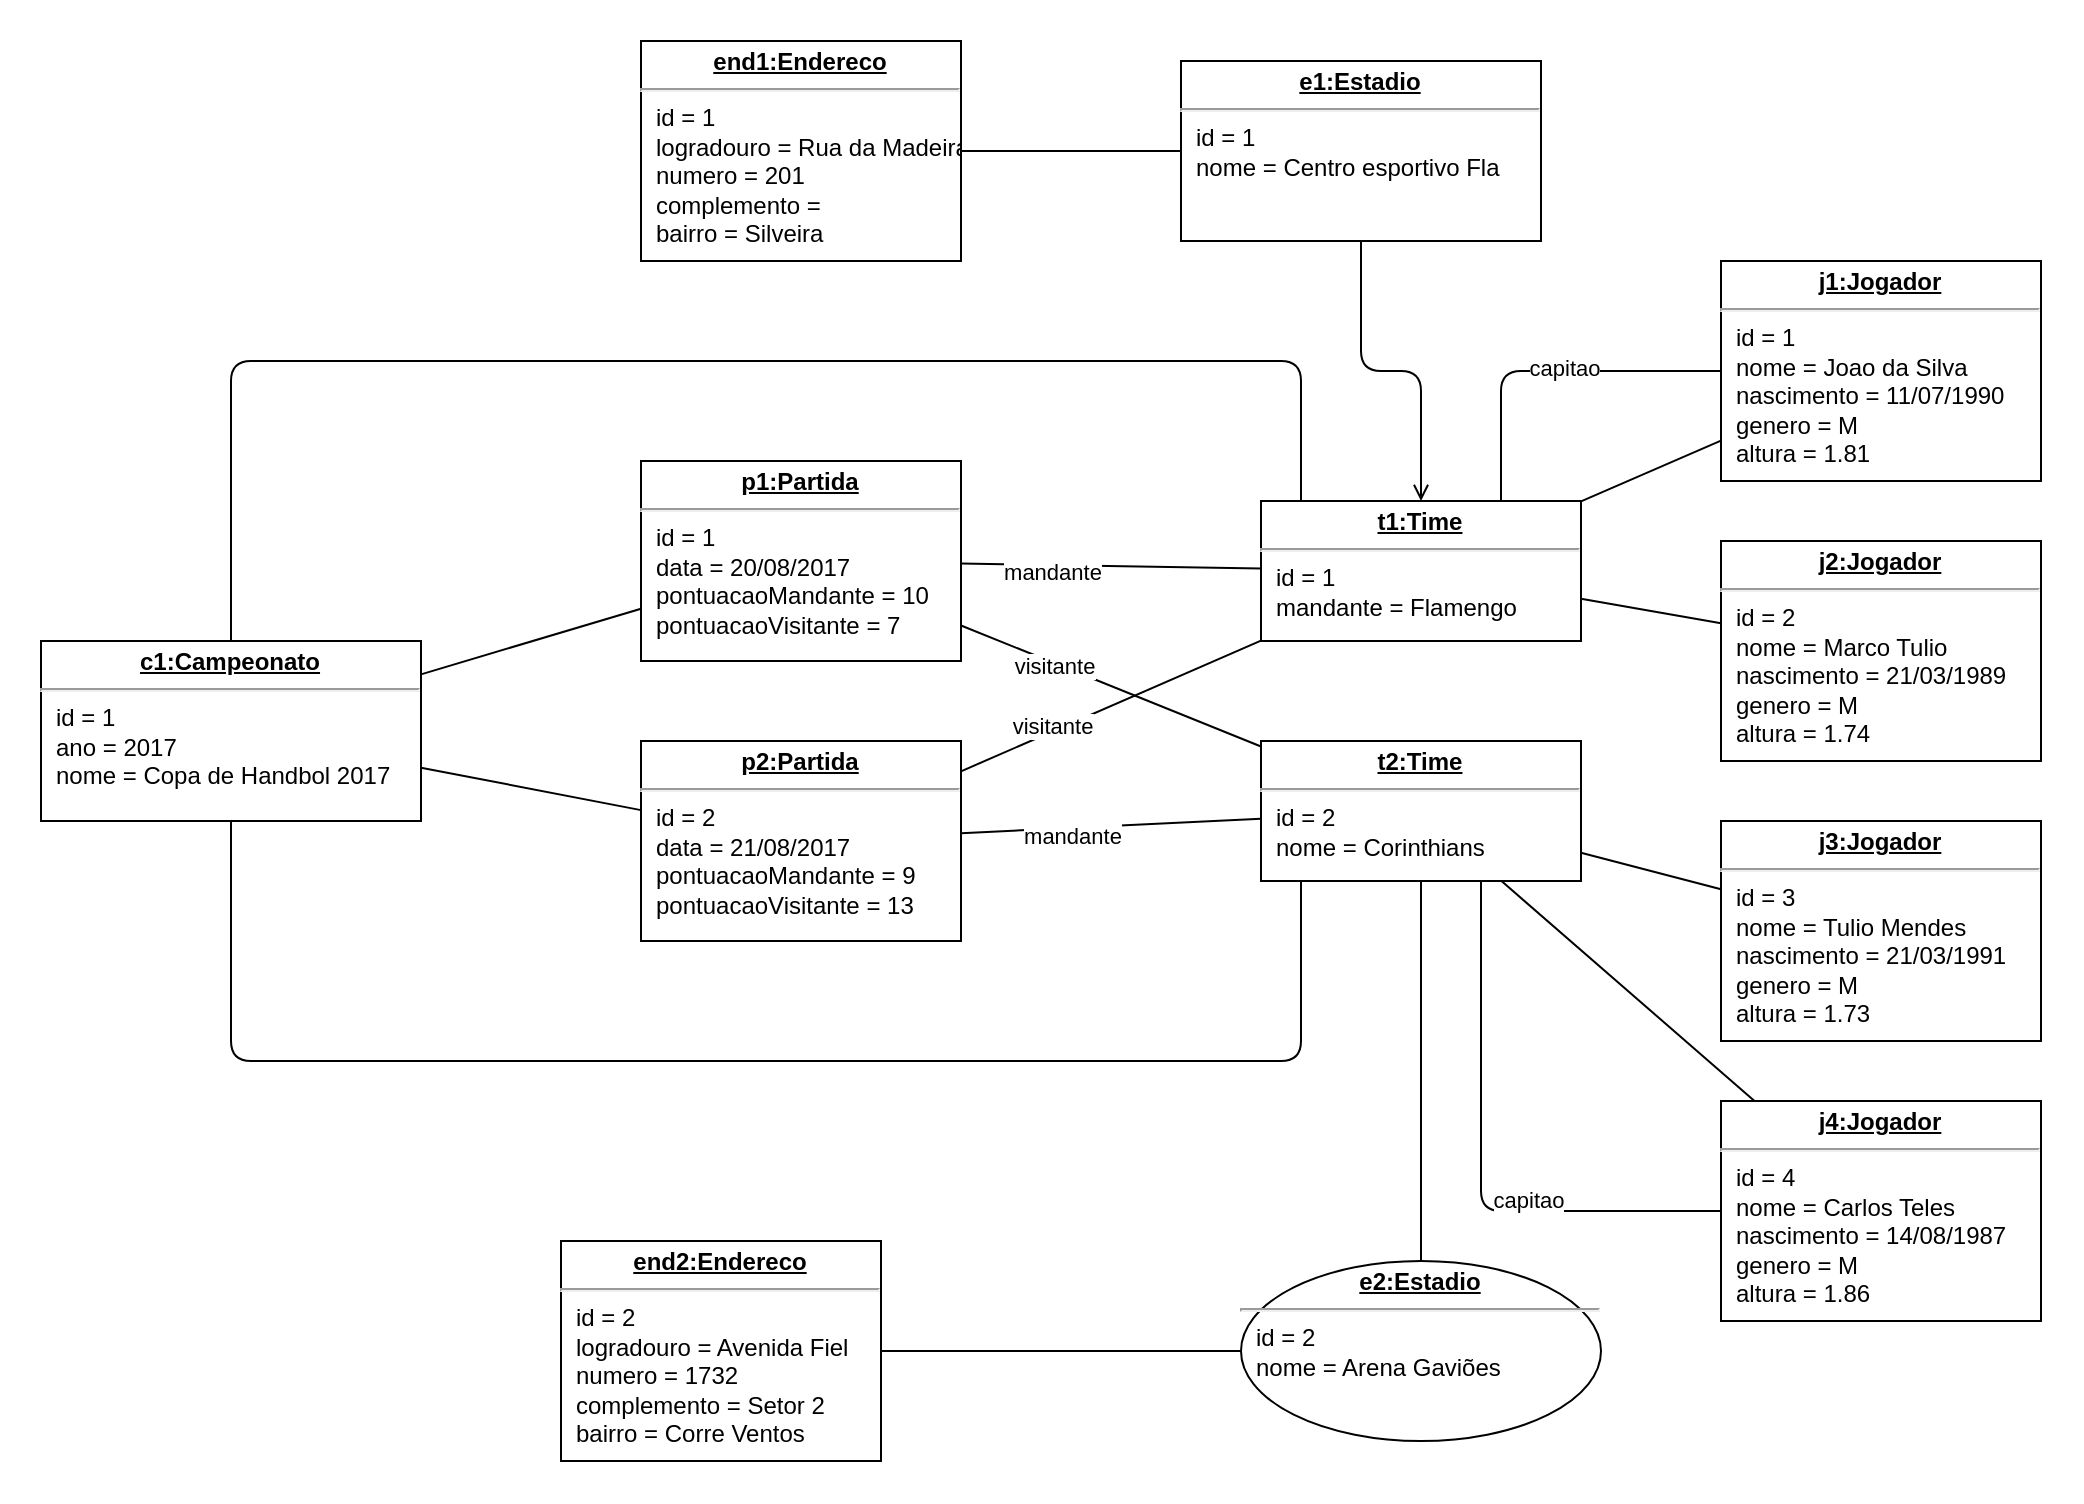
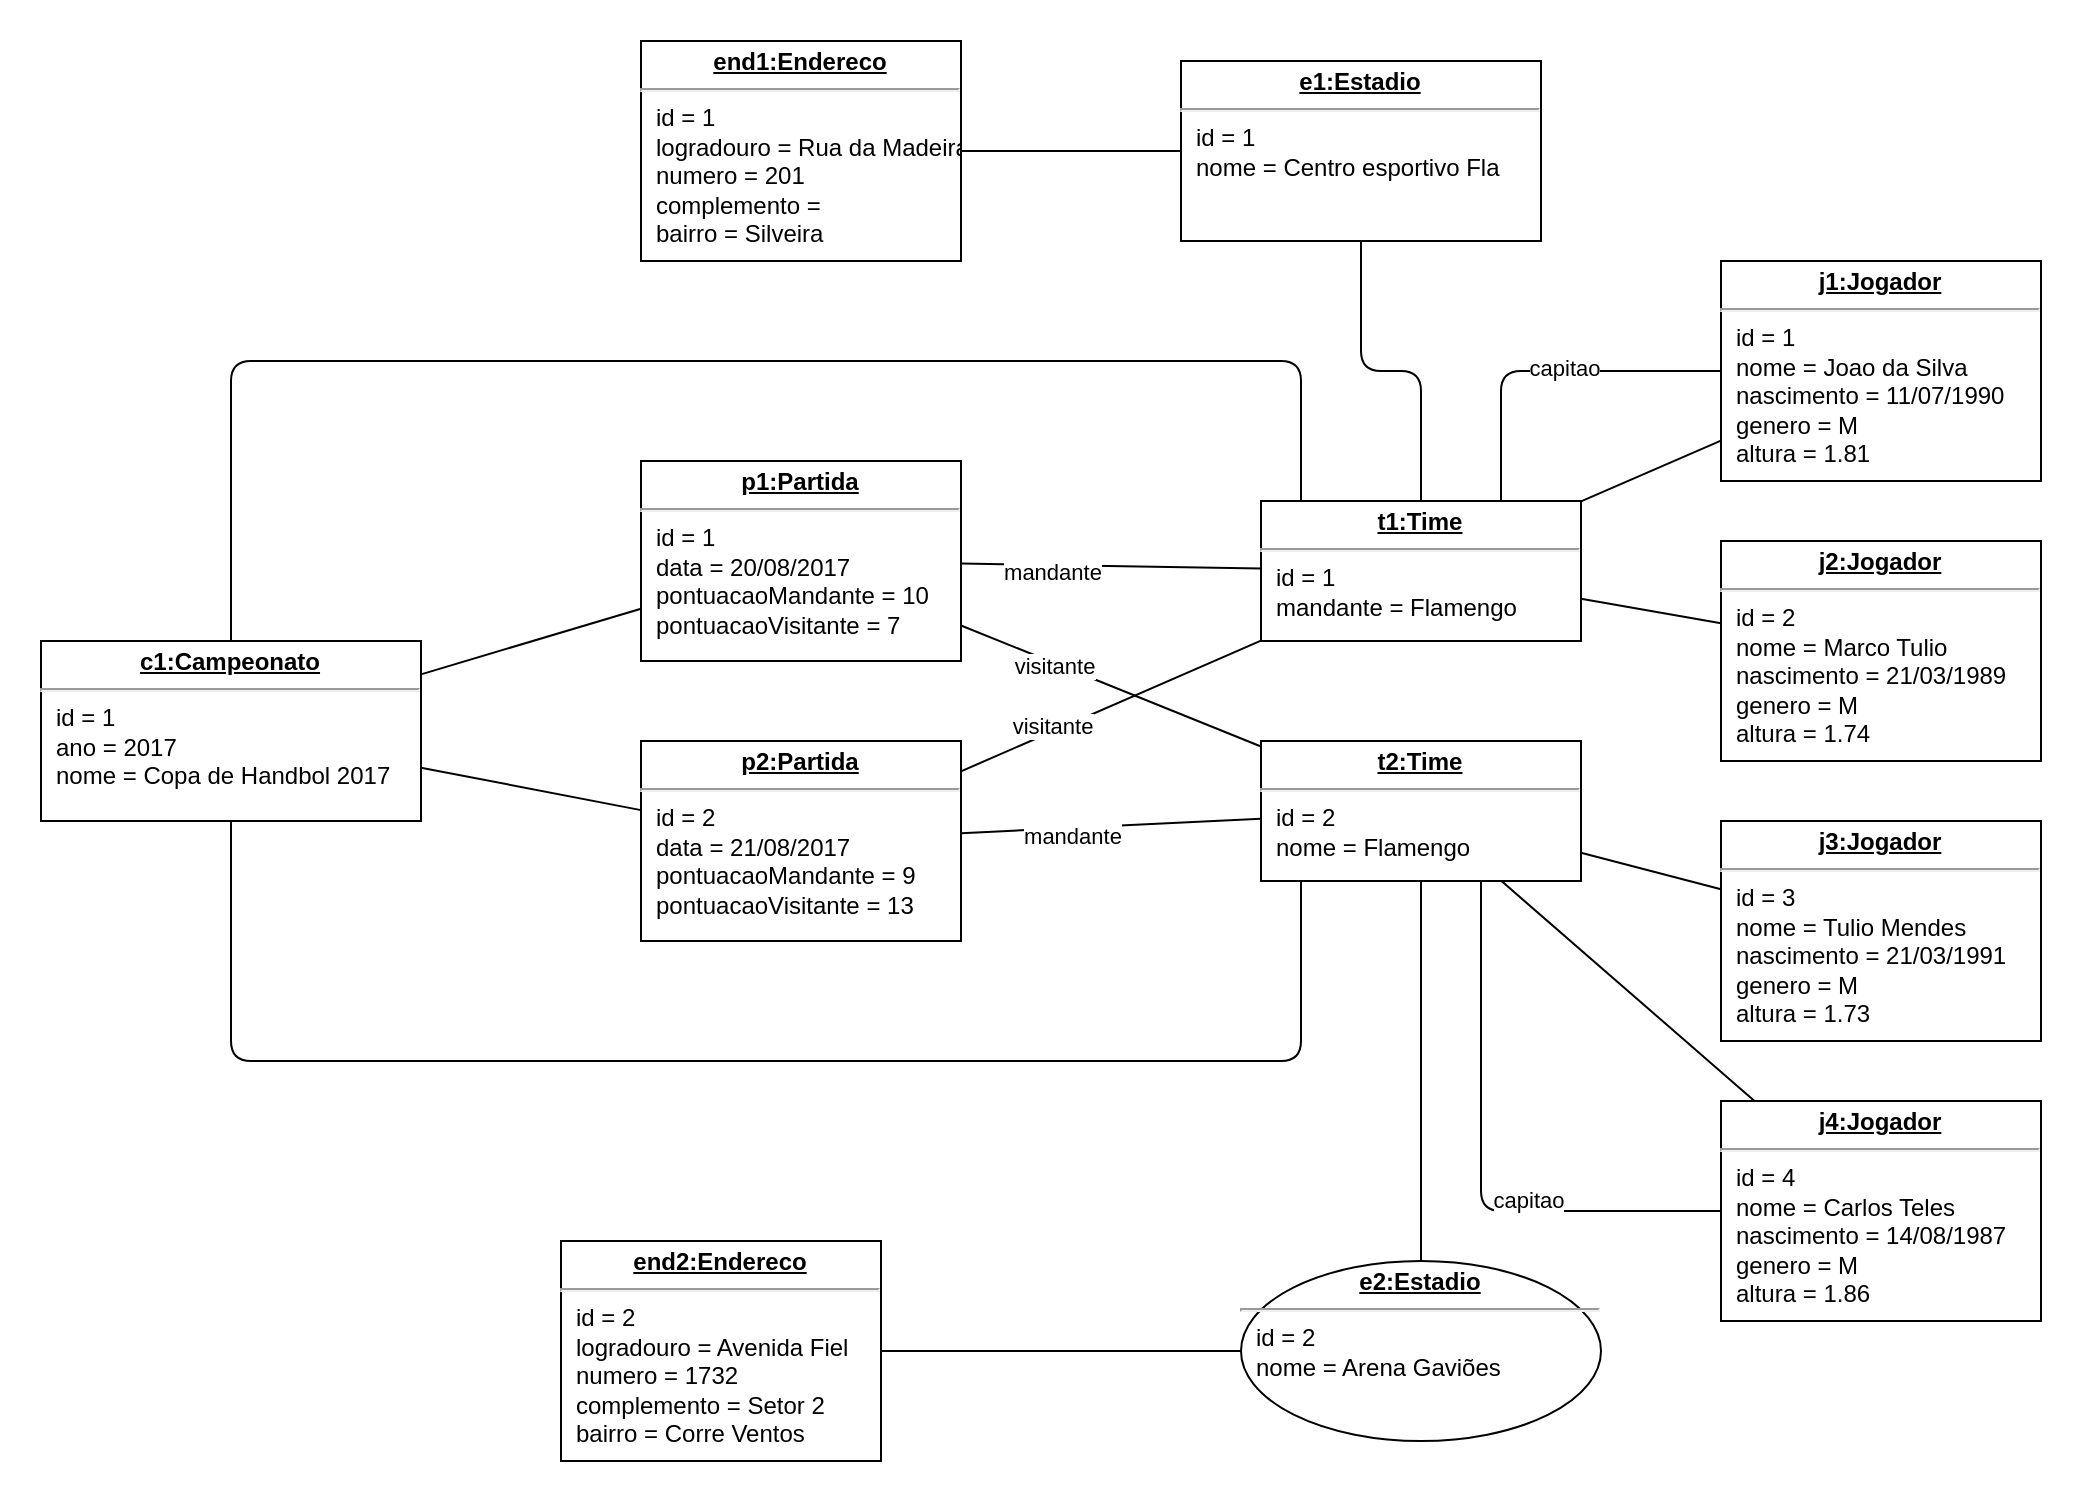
edge "e1:Estadio id = 1 nome = Centro esportivo Fla" -> "t1:Time id = 1 mandante = Flamengo": arrowhead open -> none
node "t2:Time id = 2 nome = Corinthians": label "t2:Time id = 2 nome = Corinthians" -> "t2:Time id = 2 nome = Flamengo"
